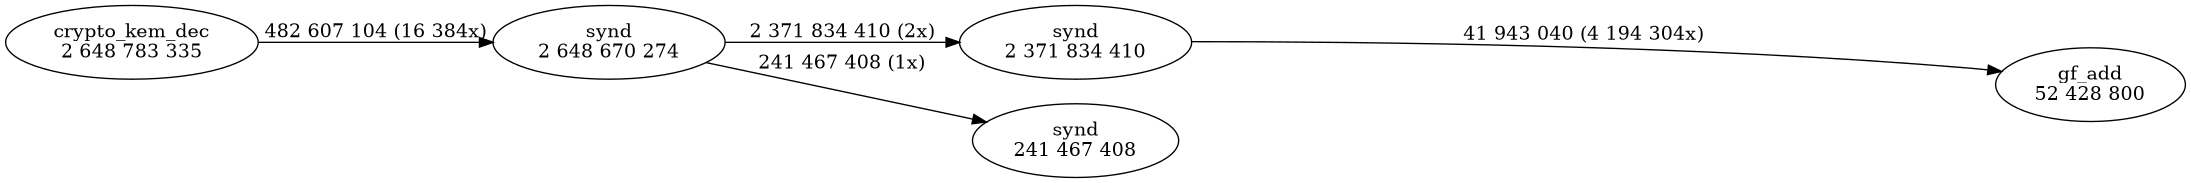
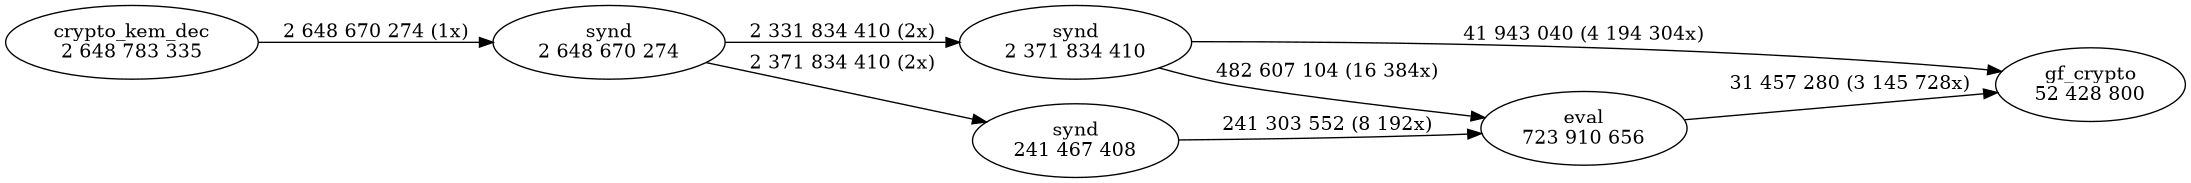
edge "crypto_kem_dec 2 648 783 335" -> "synd 2 648 670 274": label "482 607 104 (16 384x)" -> "2 648 670 274 (1x)"
edge "synd 2 648 670 274" -> "synd 2 371 834 410": label "2 371 834 410 (2x)" -> "2 331 834 410 (2x)"
edge "synd 2 648 670 274" -> "synd 241 467 408": label "241 467 408 (1x)" -> "2 371 834 410 (2x)"
node "gf_add 52 428 800": label "gf_add 52 428 800" -> "gf_crypto 52 428 800"
node "eval 723 910 656": added
